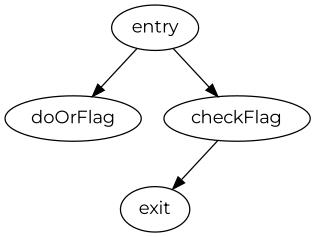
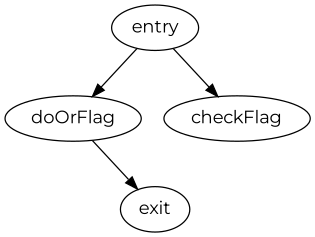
edge "checkFlag" -> "exit": now "doOrFlag" -> "exit"
